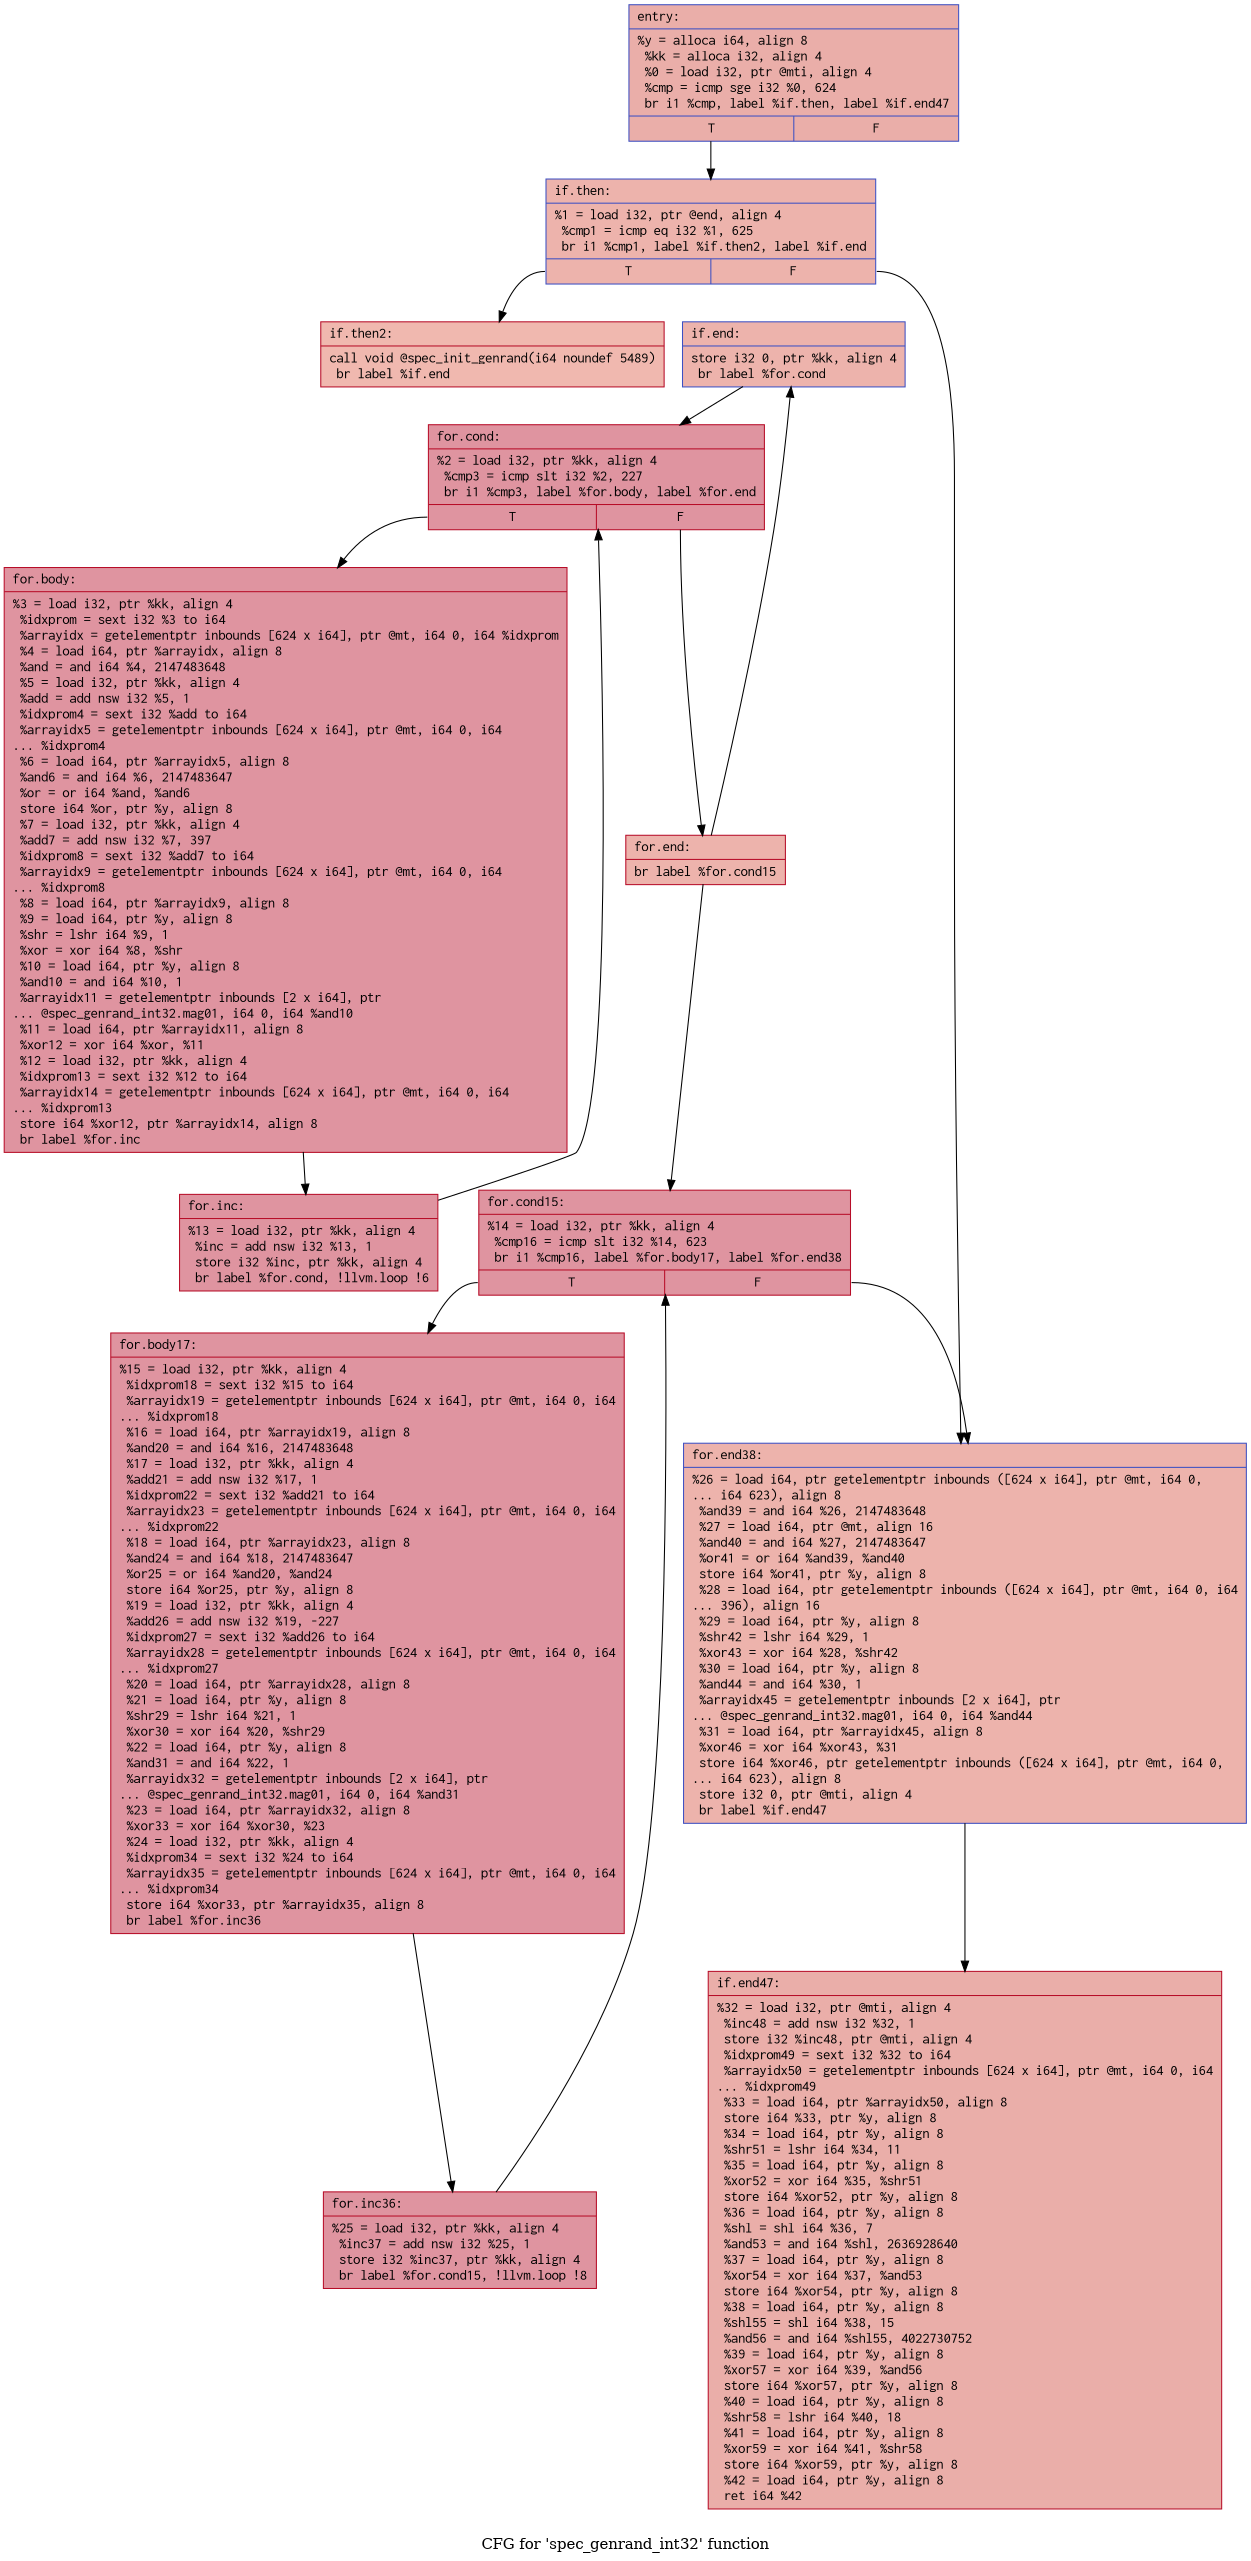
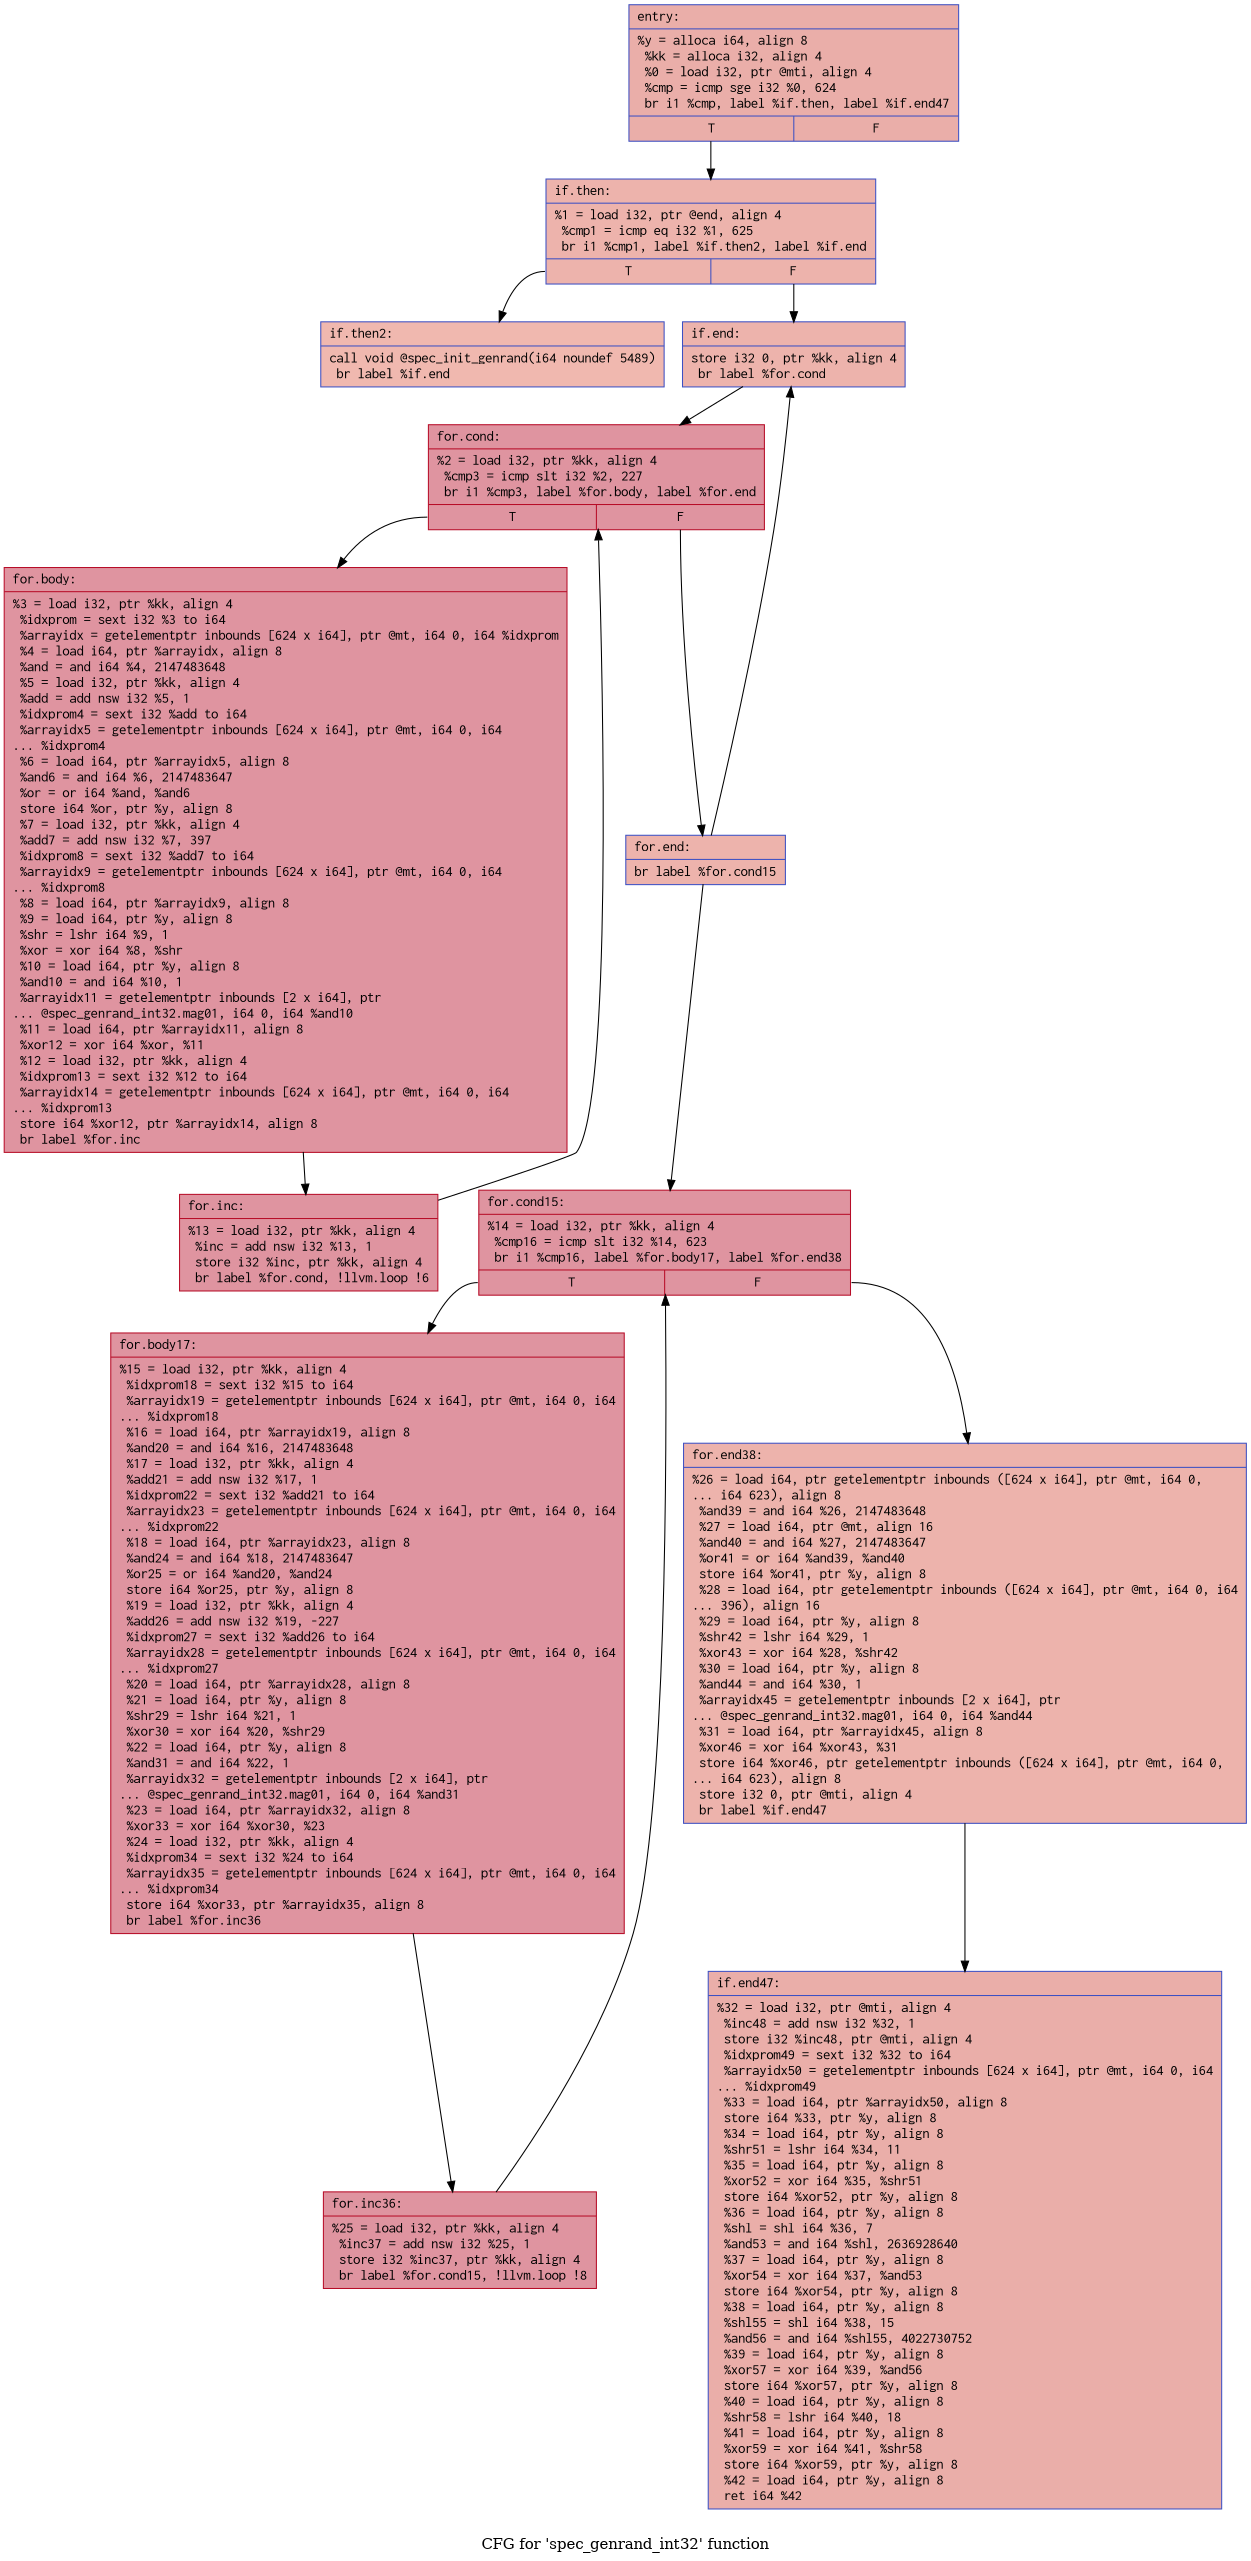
node "if.then2:": color #b70d28ff -> #3d50c3ff
edge "if.then:" -> "for.end38:": now "if.then:" -> "if.end:"
node "for.end:": color #b70d28ff -> #3d50c3ff
node "if.end47:": color #b70d28ff -> #3d50c3ff
